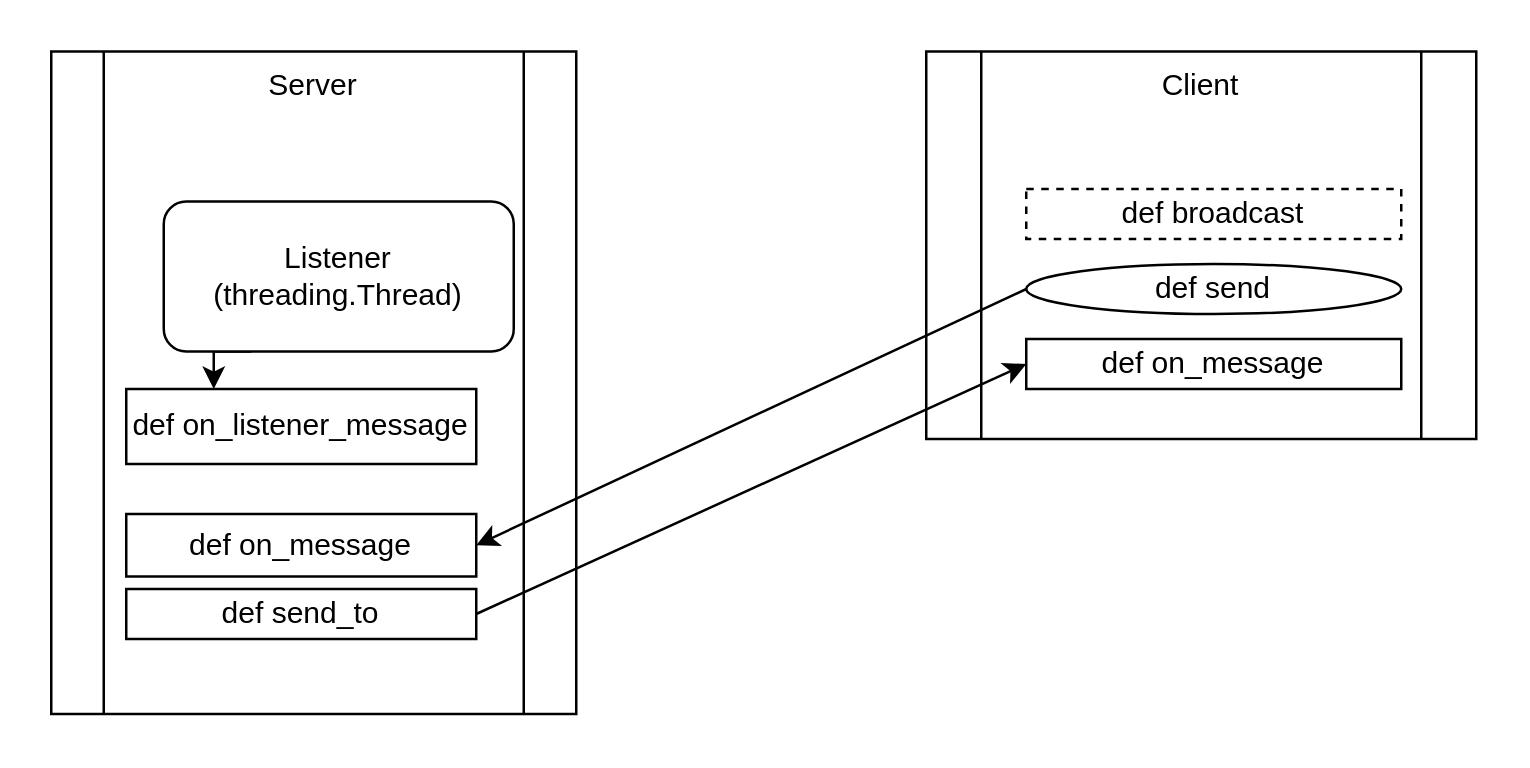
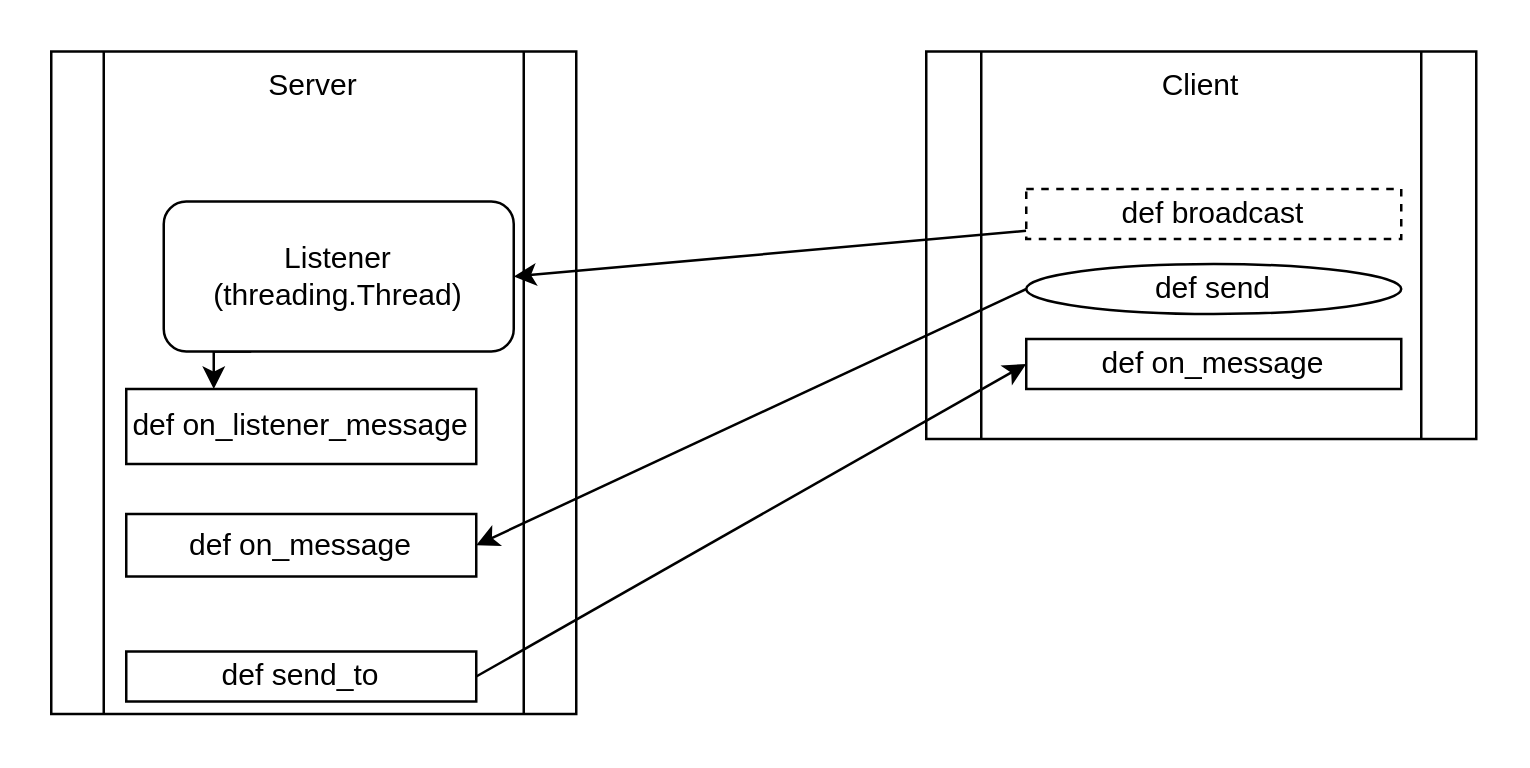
edge "def broadcast" -> "Listener (threading.Thread)": added
node "def send_to": moved (301, 614) -> (301, 676)
